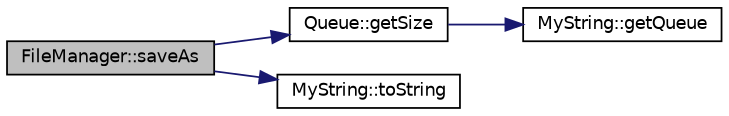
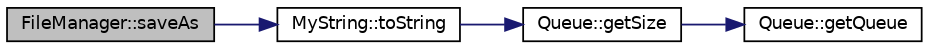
node "MyString::getQueue": label "MyString::getQueue" -> "Queue::getQueue"
edge "FileManager::saveAs" -> "Queue::getSize": now "MyString::toString" -> "Queue::getSize"
